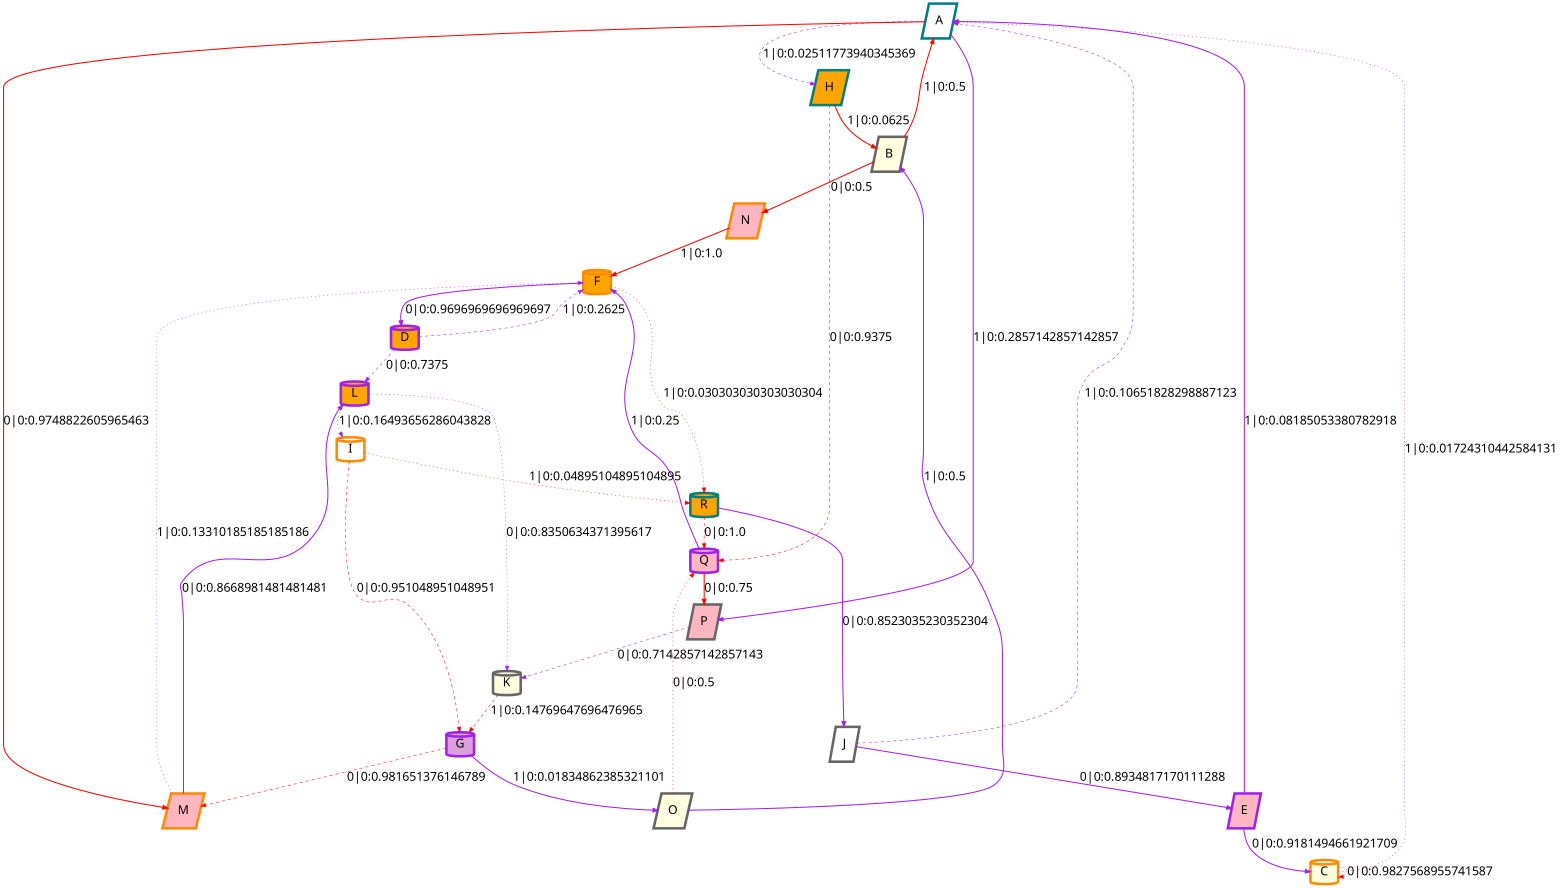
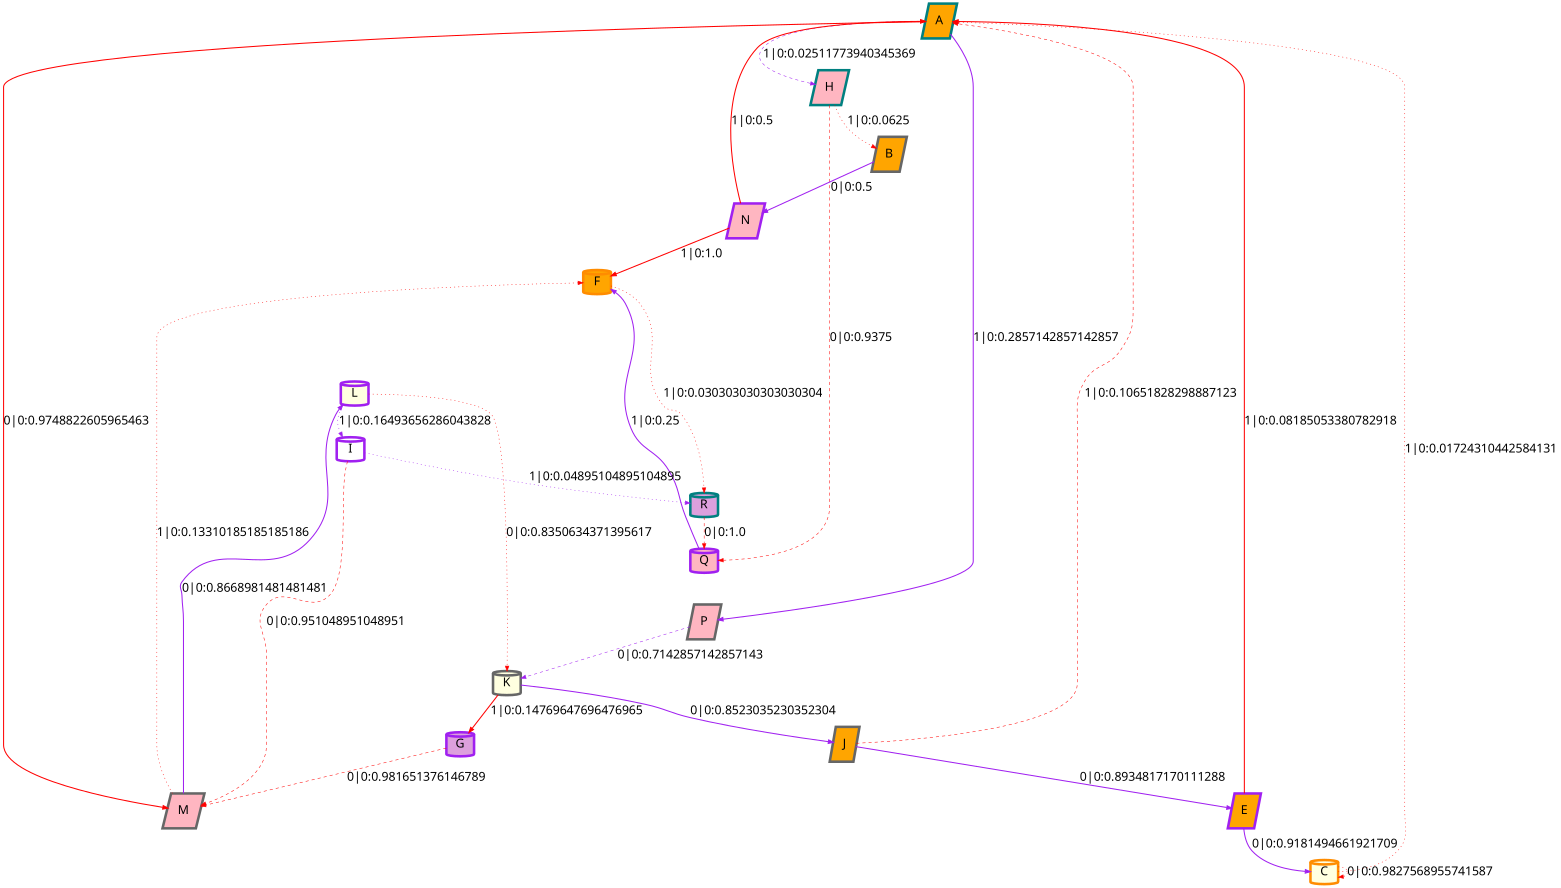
node "A": fillcolor white -> orange
node "H": fillcolor orange -> lightpink
edge "B" -> "A": now "N" -> "A"
edge "H" -> "B": style bold -> dotted
node "B": fillcolor lightyellow -> orange
edge "B" -> "N": color red -> purple
node "N": color darkorange -> purple
edge "C" -> "A": color purple -> red
edge "E" -> "A": color purple -> red
node "D": removed
edge "M" -> "F": color purple -> red
node "L": fillcolor orange -> lightyellow
edge "J" -> "A": color purple -> red
node "I": color darkorange -> purple
edge "L" -> "K": color purple -> red
edge "I" -> "R": color red -> purple
node "R": fillcolor orange -> plum
edge "R" -> "J": now "K" -> "J"
edge "Q" -> "P": removed, label "0|0:0.75"
edge "I" -> "G": now "I" -> "M"
edge "K" -> "G": style dashed -> bold
node "J": fillcolor white -> orange
node "M": color darkorange -> gray40
node "O": removed
node "E": fillcolor lightpink -> orange
